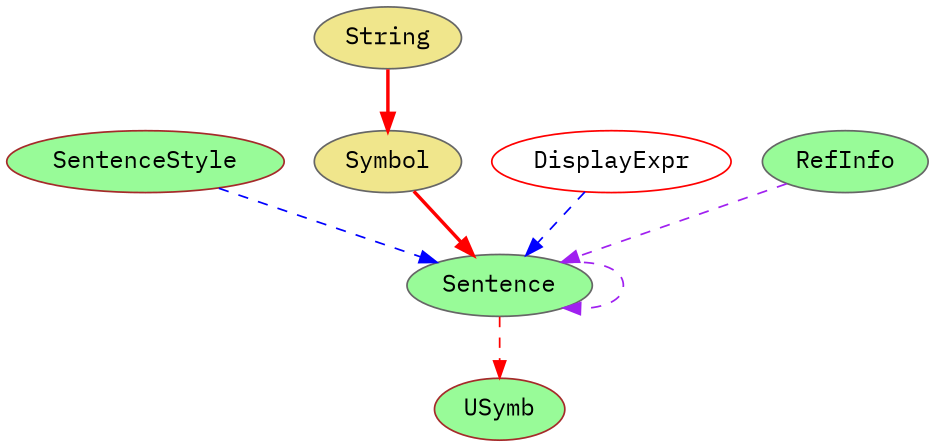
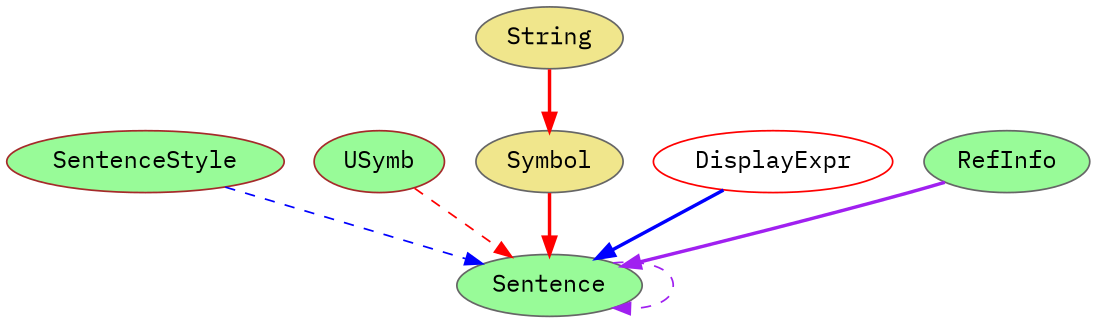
edge "DisplayExpr" -> "Sentence": style dashed -> bold
edge "RefInfo" -> "Sentence": style dashed -> bold
edge "Sentence" -> "USymb": reversed
